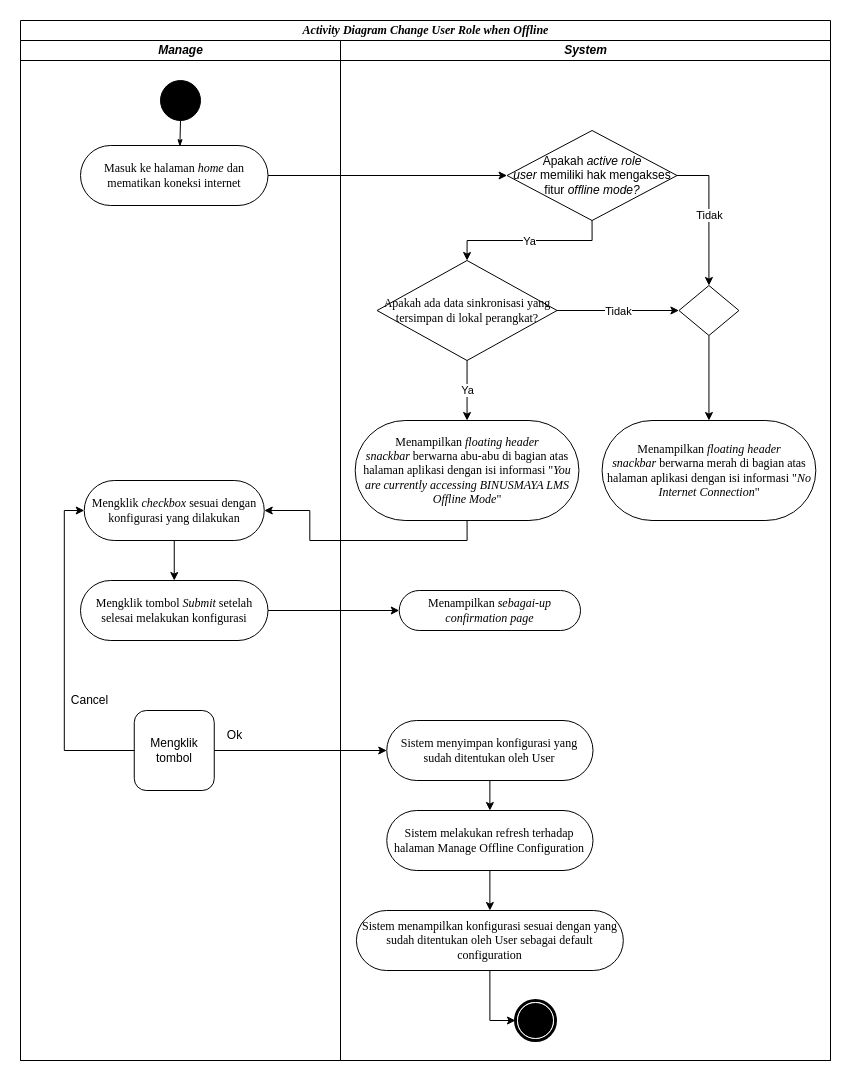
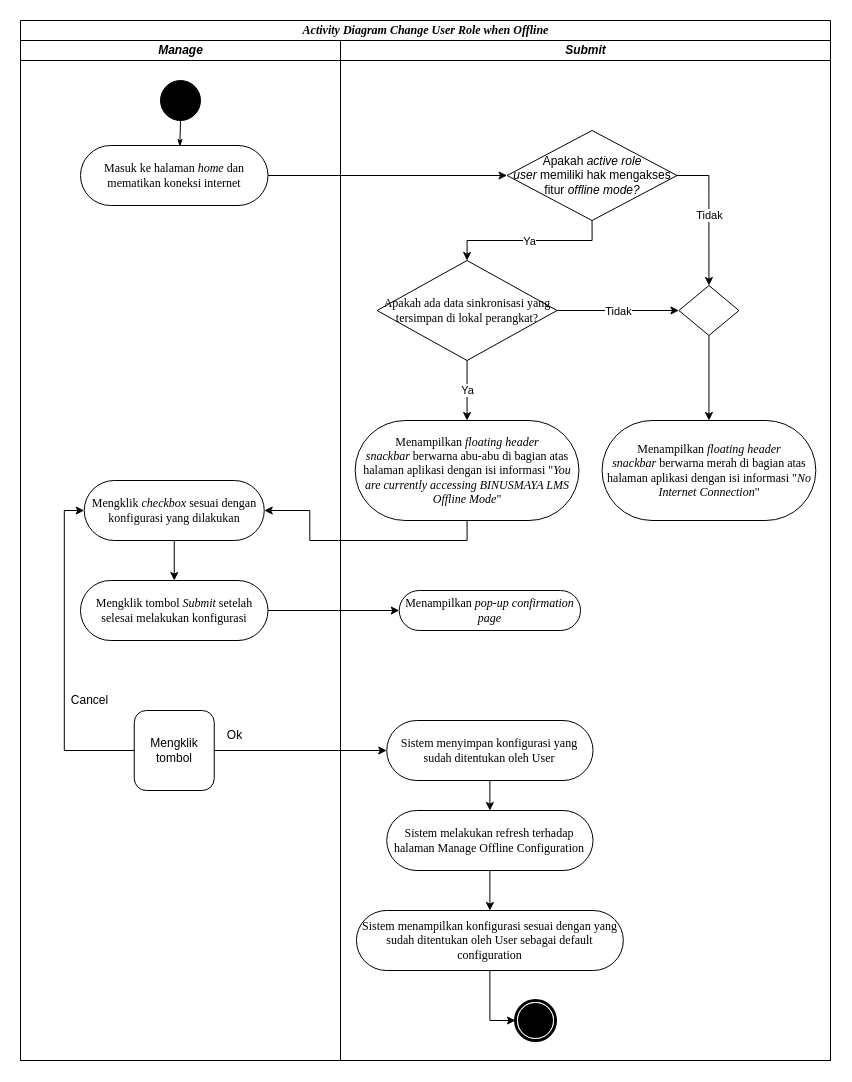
node "System": label "System" -> "Submit"
node "Menampilkan sebagai-up confirmation page": label "Menampilkan sebagai-up confirmation page" -> "Menampilkan pop-up confirmation page"
